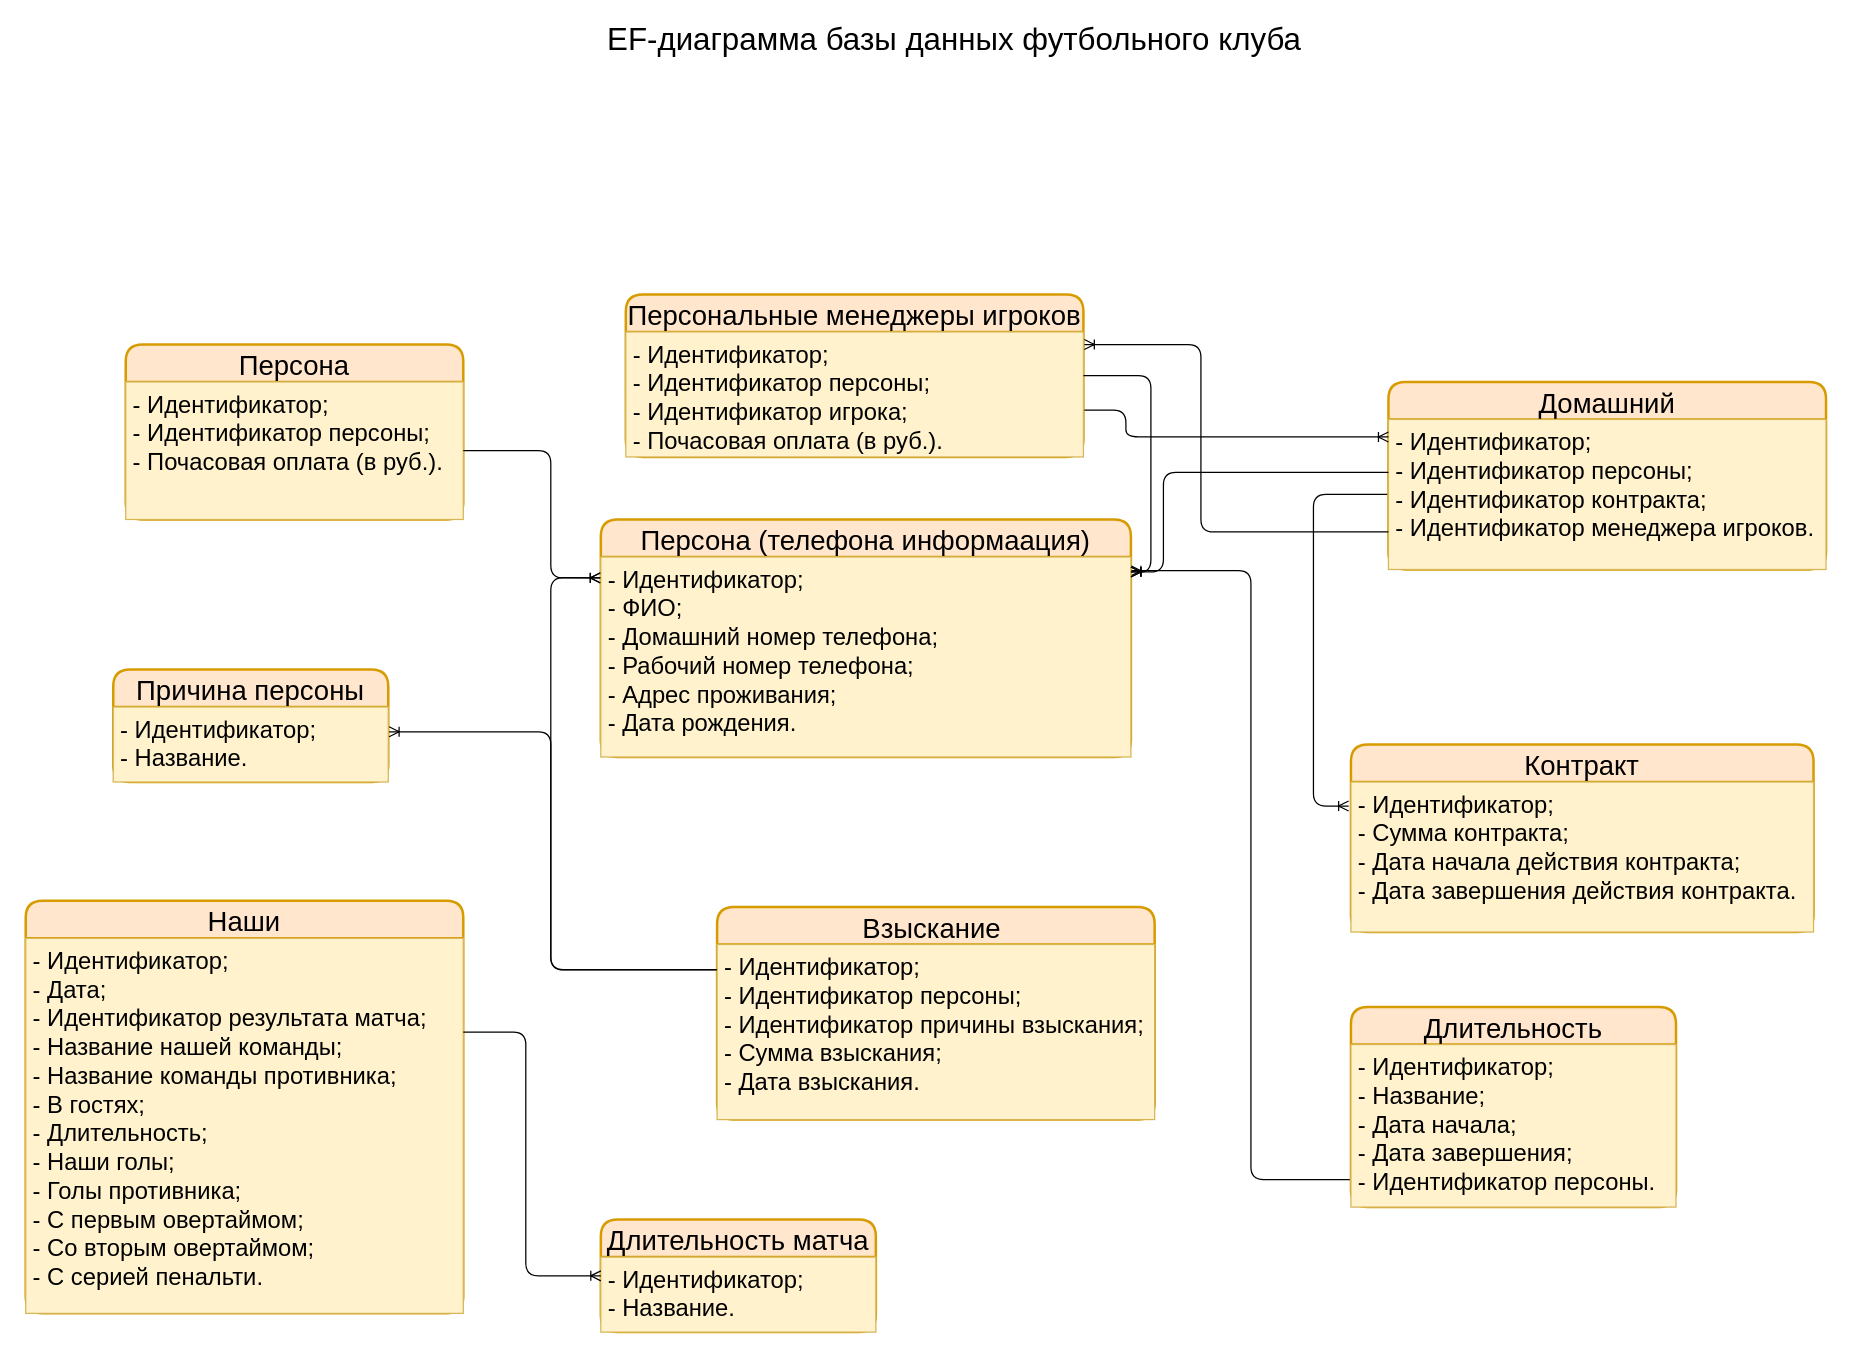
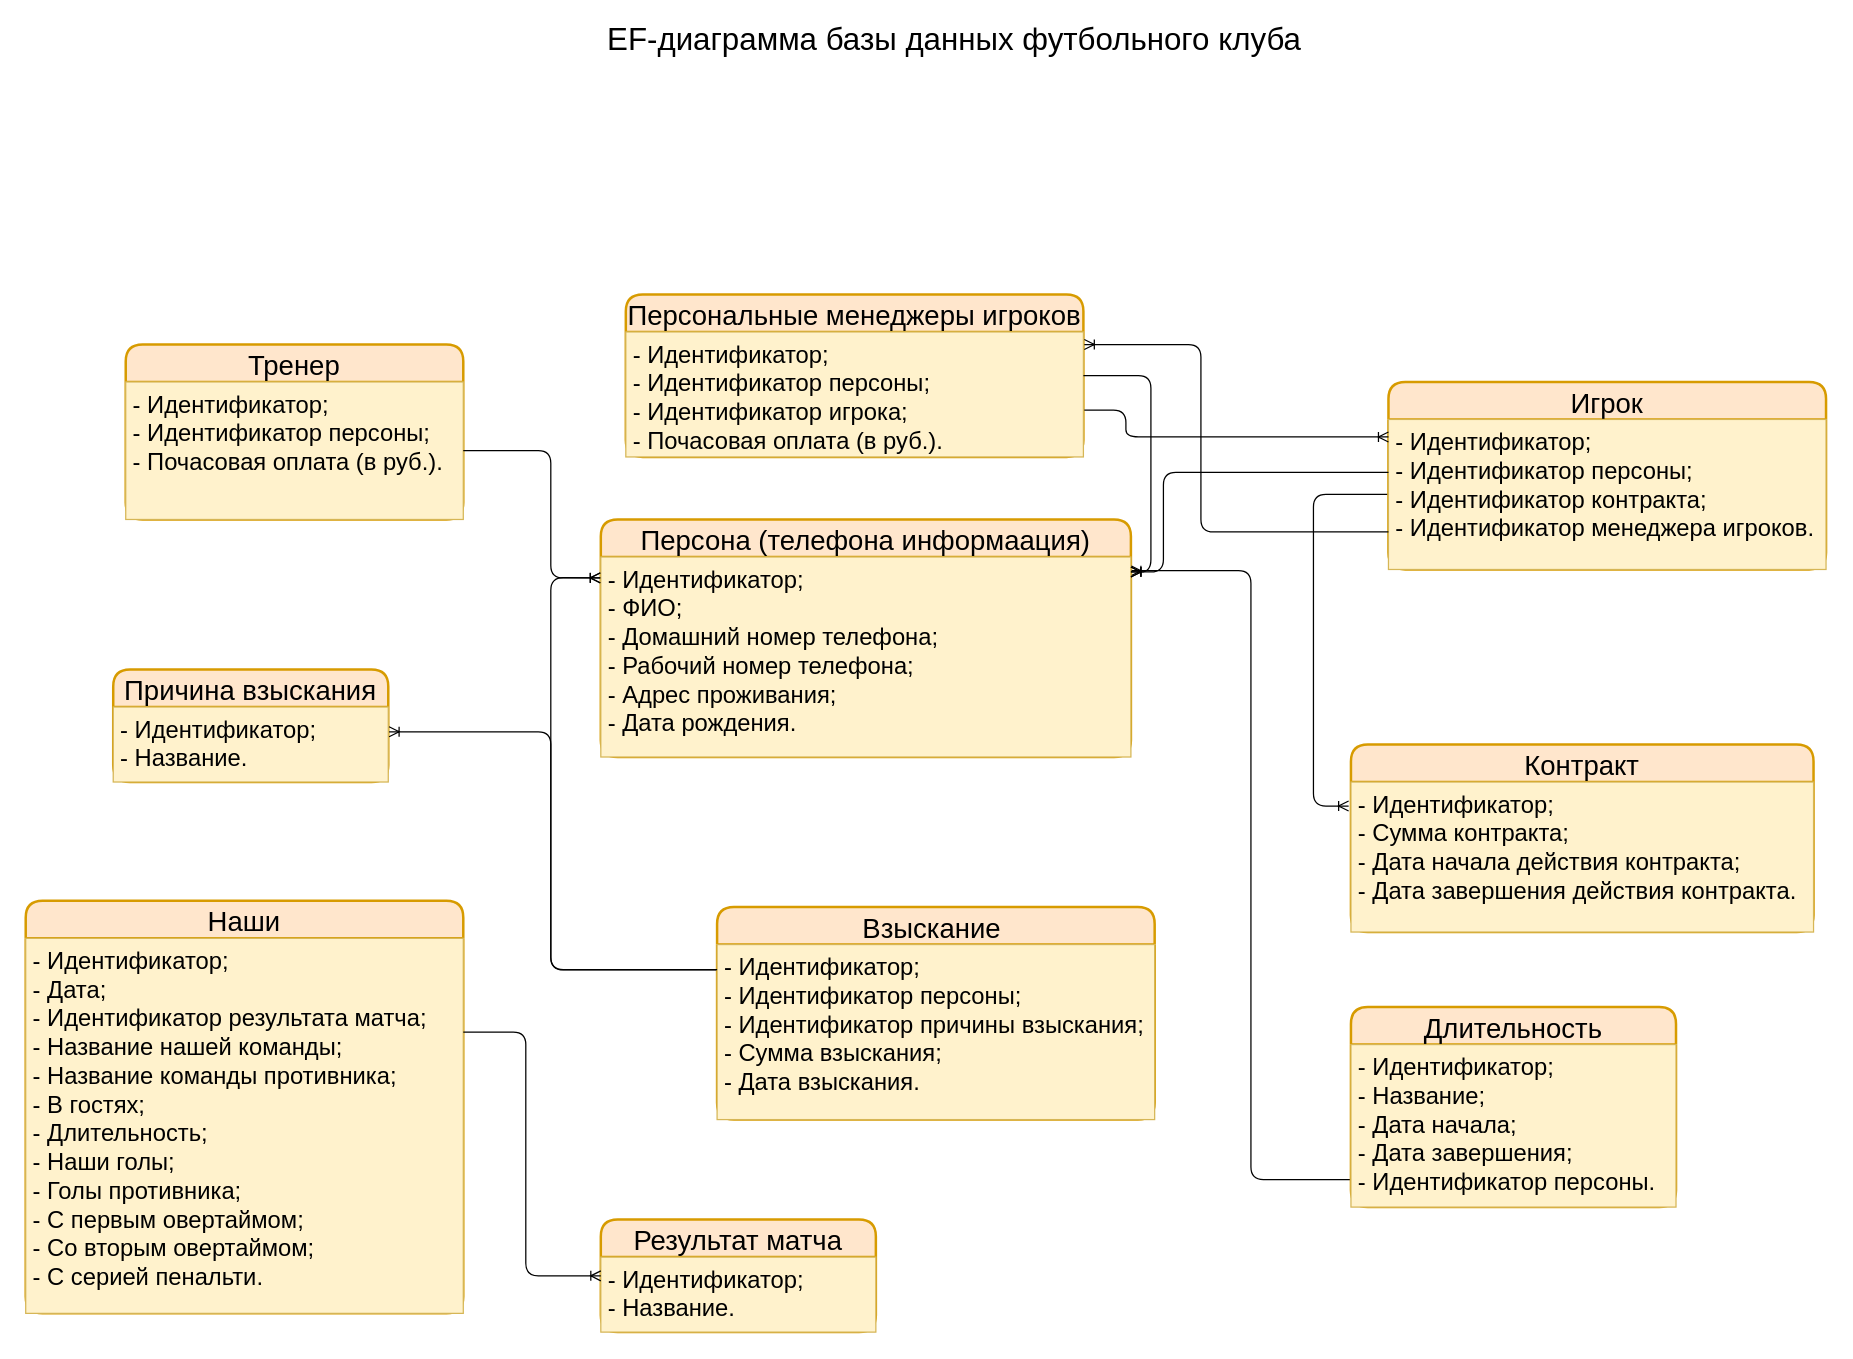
node "Персона": label "Персона" -> "Тренер"
node "Домашний": label "Домашний" -> "Игрок"
node "Причина персоны": label "Причина персоны" -> "Причина взыскания"
node "Длительность матча": label "Длительность матча" -> "Результат матча"
